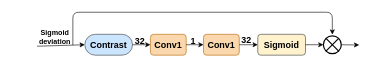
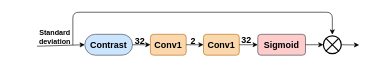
node "Sigmoid deviation": label "Sigmoid deviation" -> "Standard deviation"
node "1": label "1" -> "2"
node "Sigmoid": fillcolor #fff2cc -> #ffcccc
